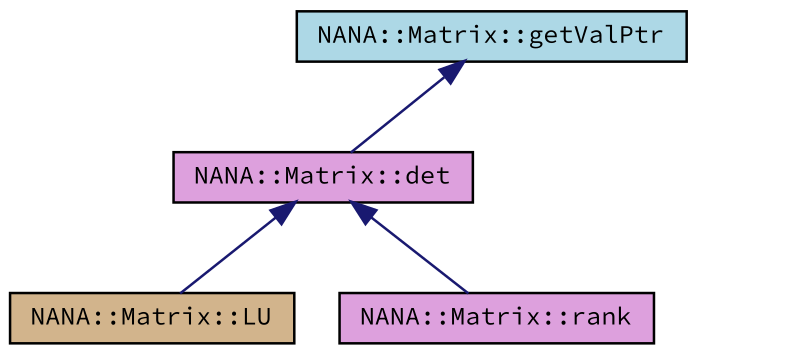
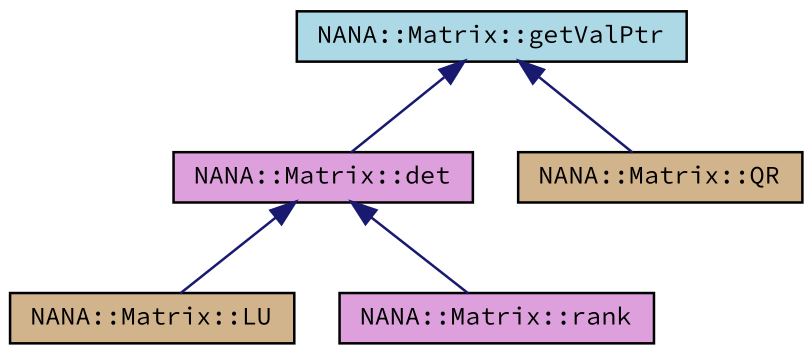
node "NANA::Matrix::QR": added
